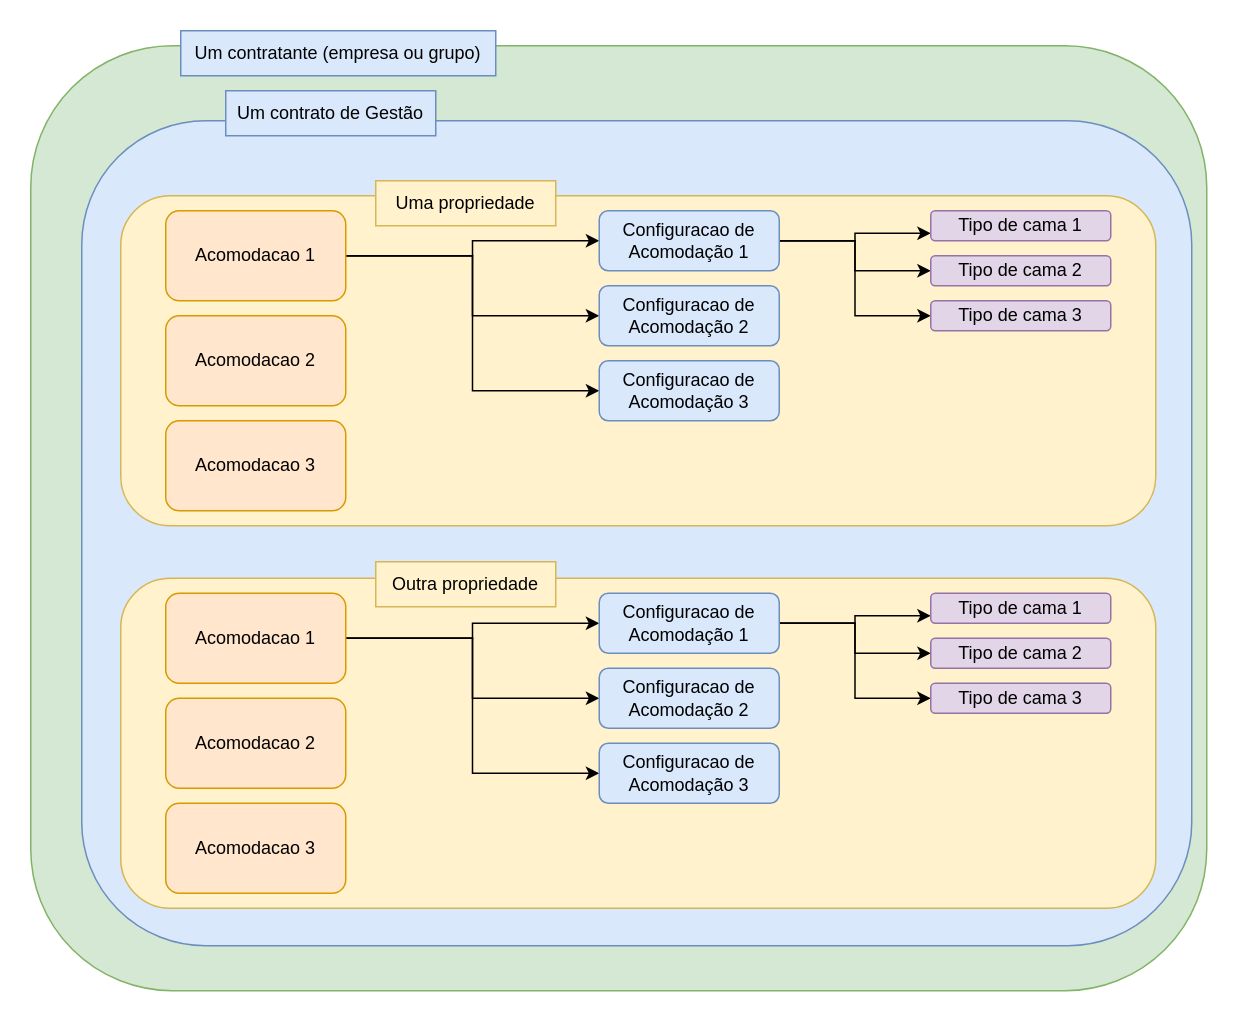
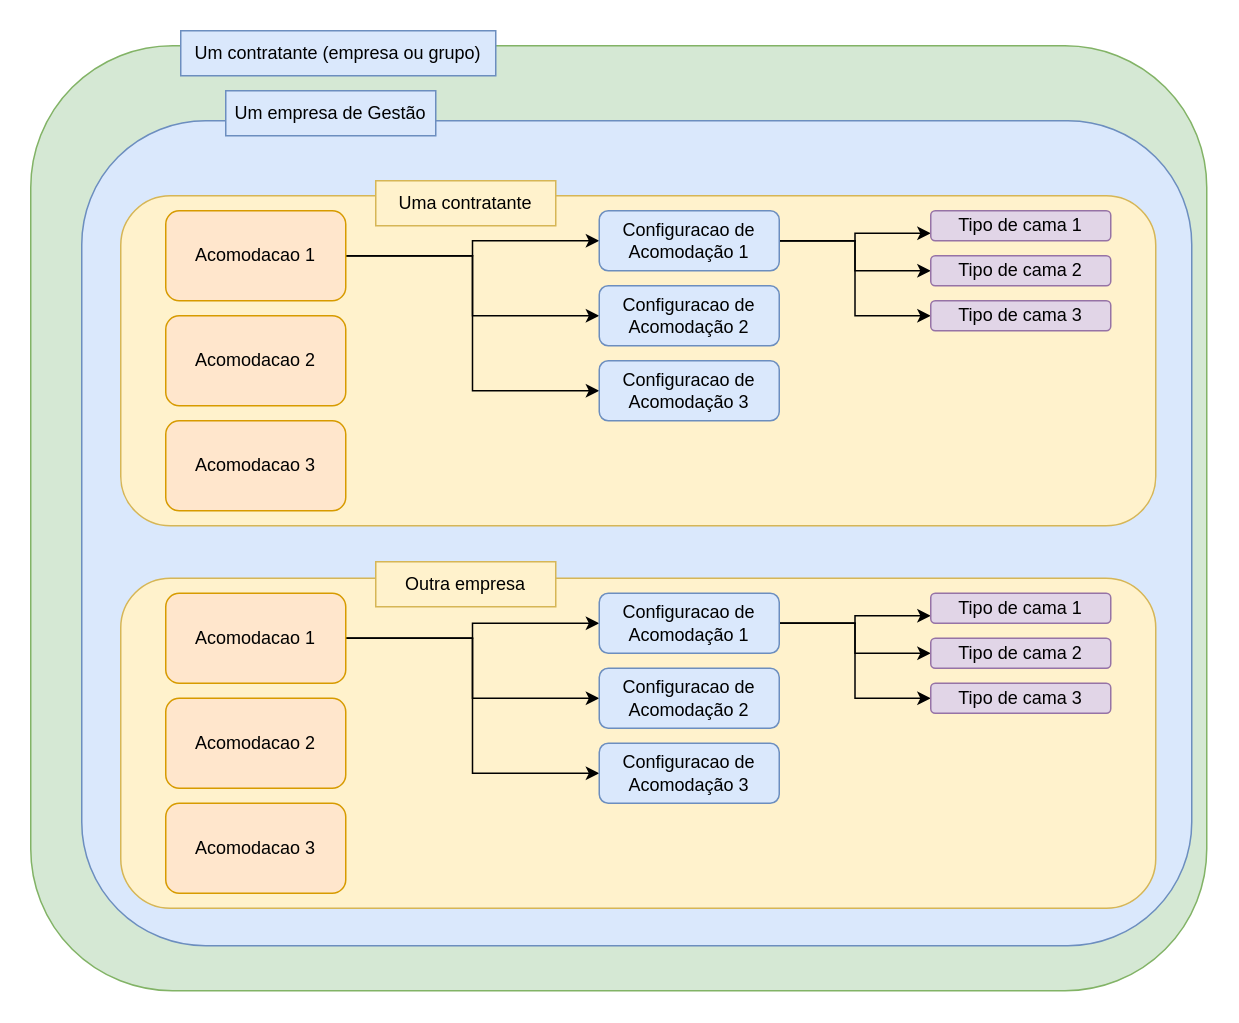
node "Um contrato de Gestão": label "Um contrato de Gestão" -> "Um empresa de Gestão"
node "Uma propriedade": label "Uma propriedade" -> "Uma contratante"
node "Outra propriedade": label "Outra propriedade" -> "Outra empresa"
